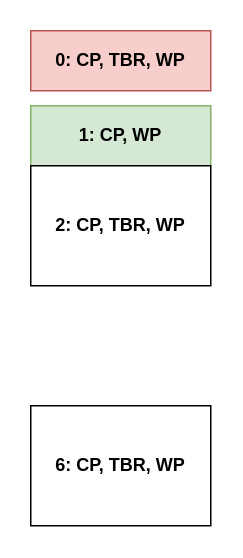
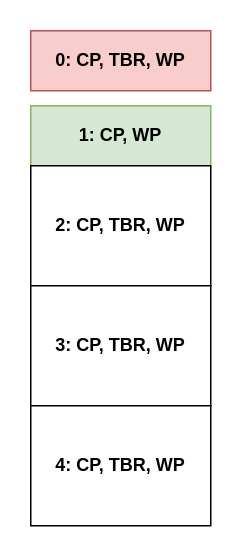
node "3: CP, TBR, WP": added
node "6: CP, TBR, WP": label "6: CP, TBR, WP" -> "4: CP, TBR, WP"
